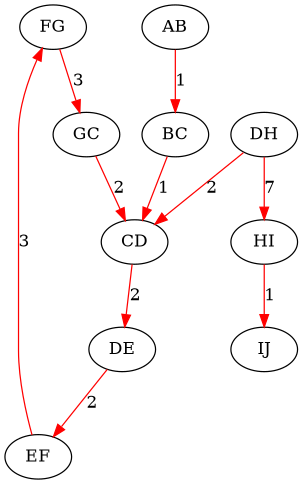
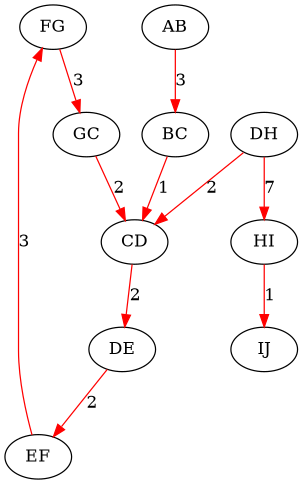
edge "AB" -> "BC": label "1" -> "3"
